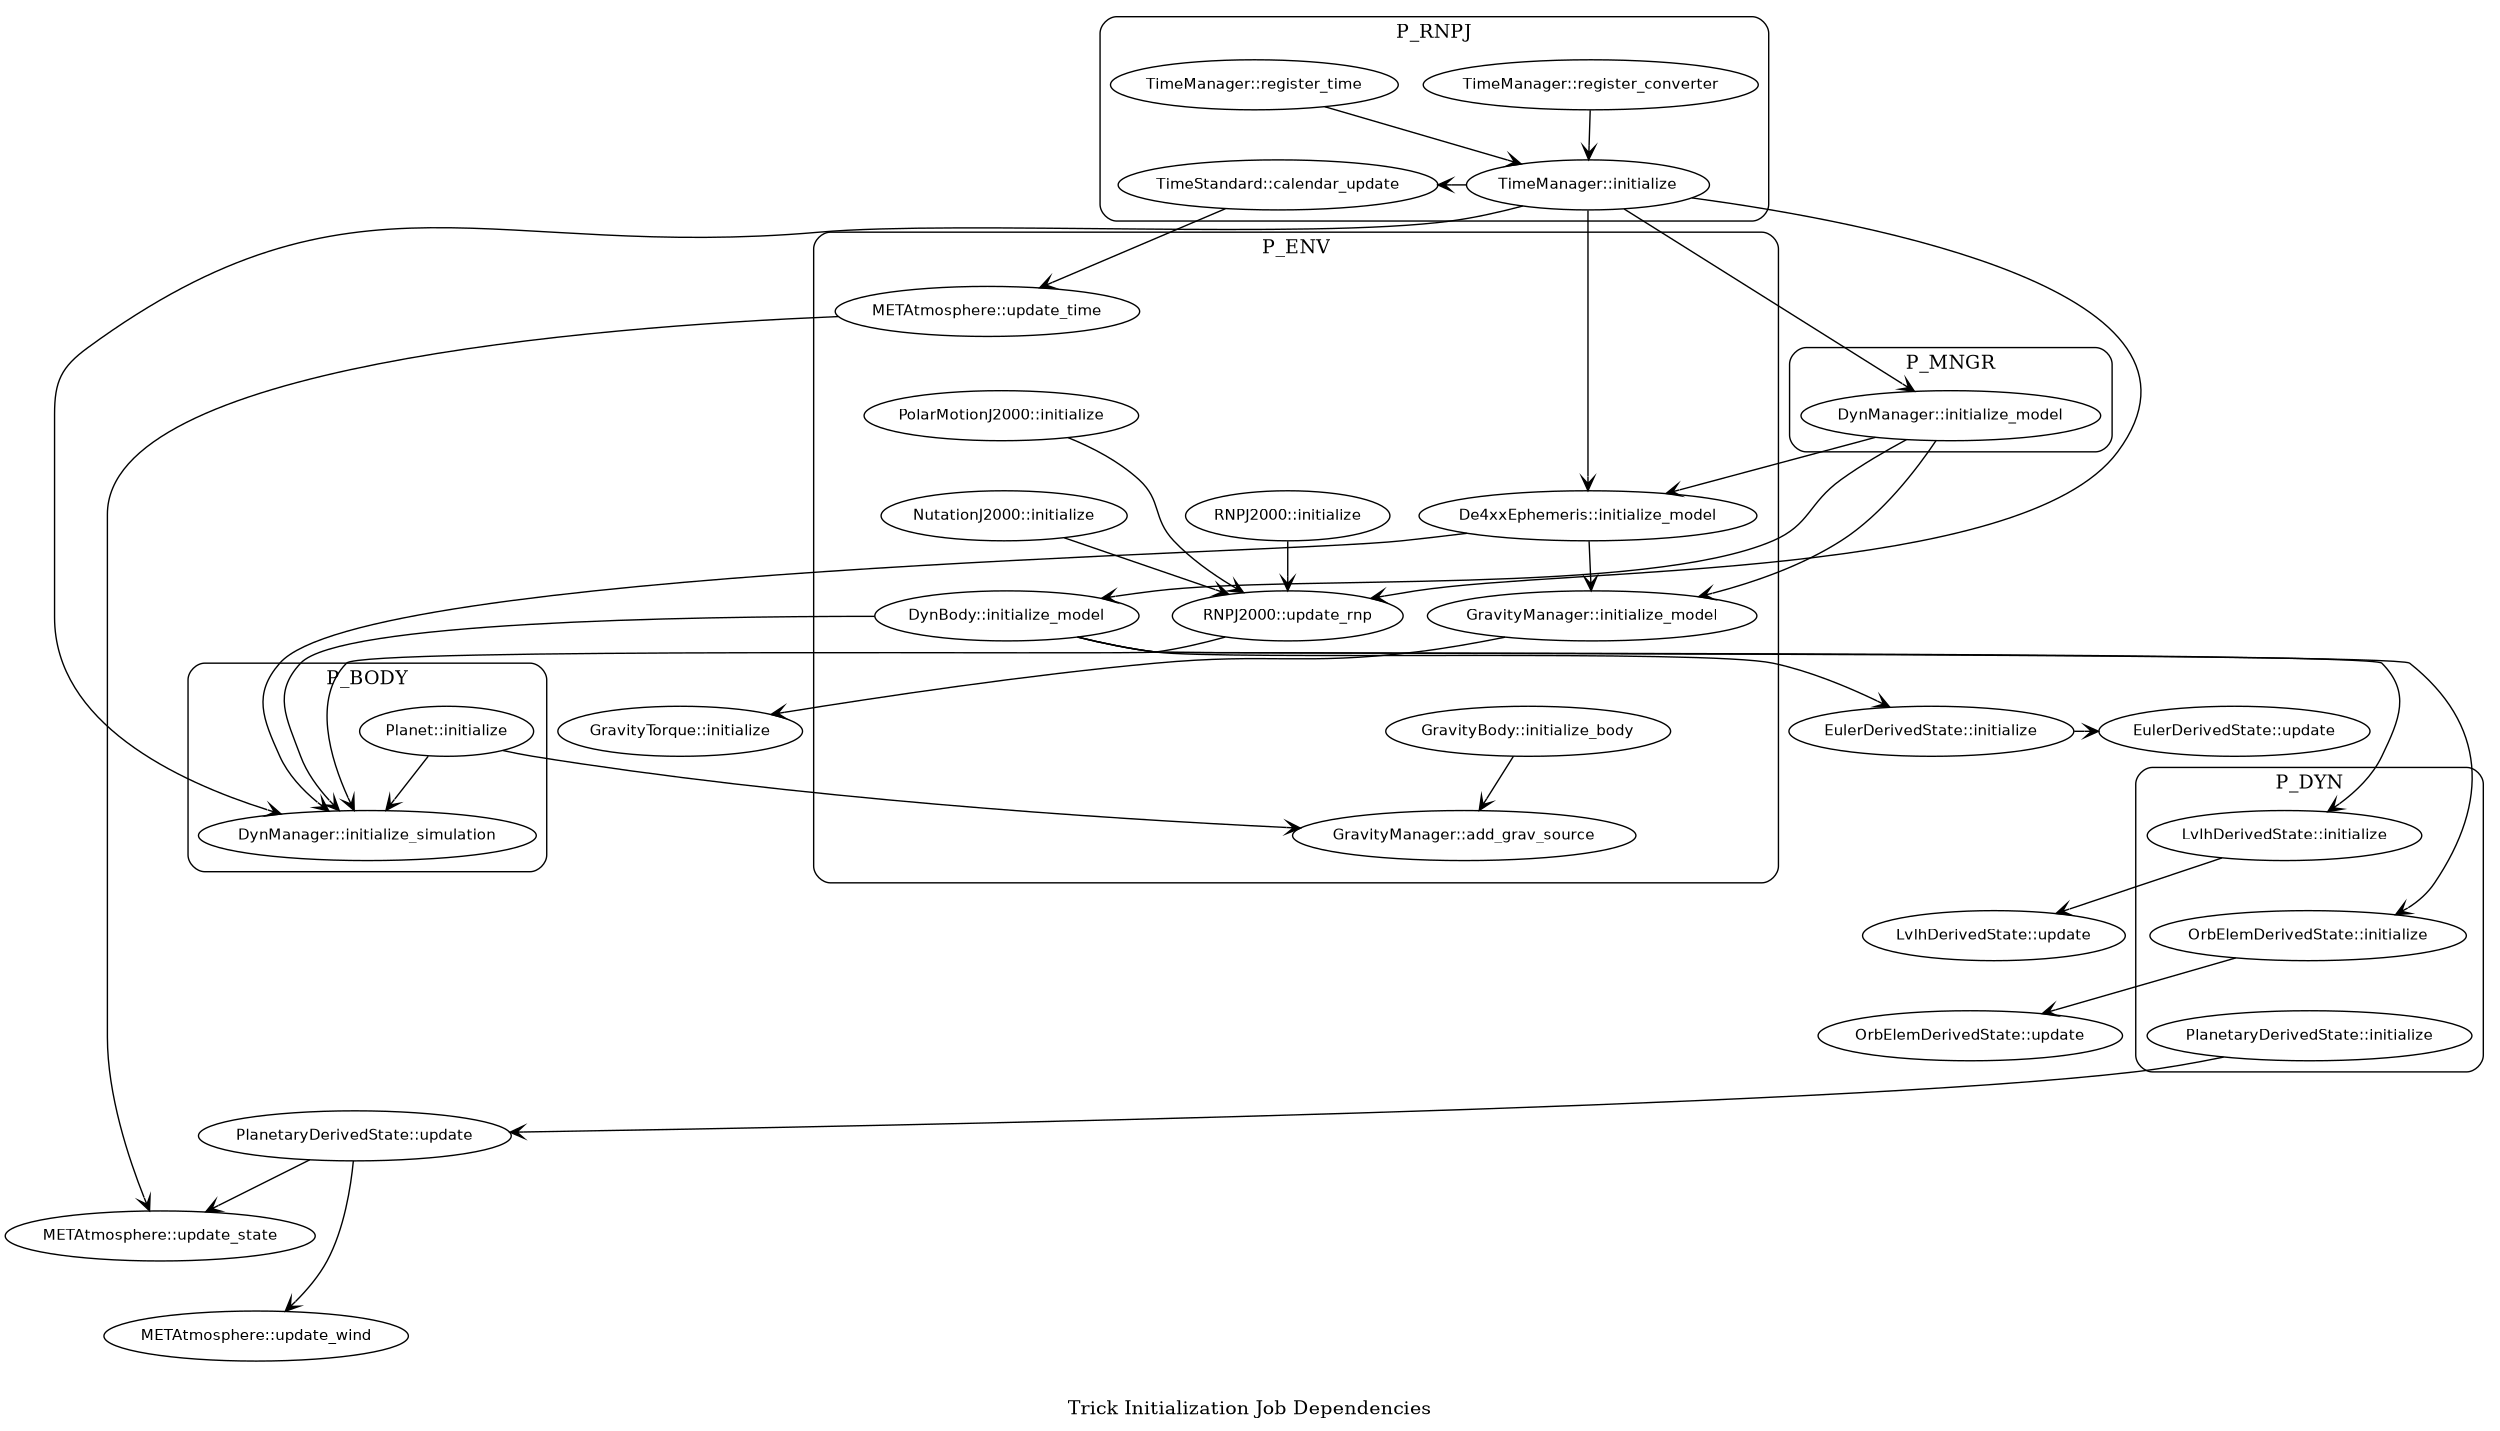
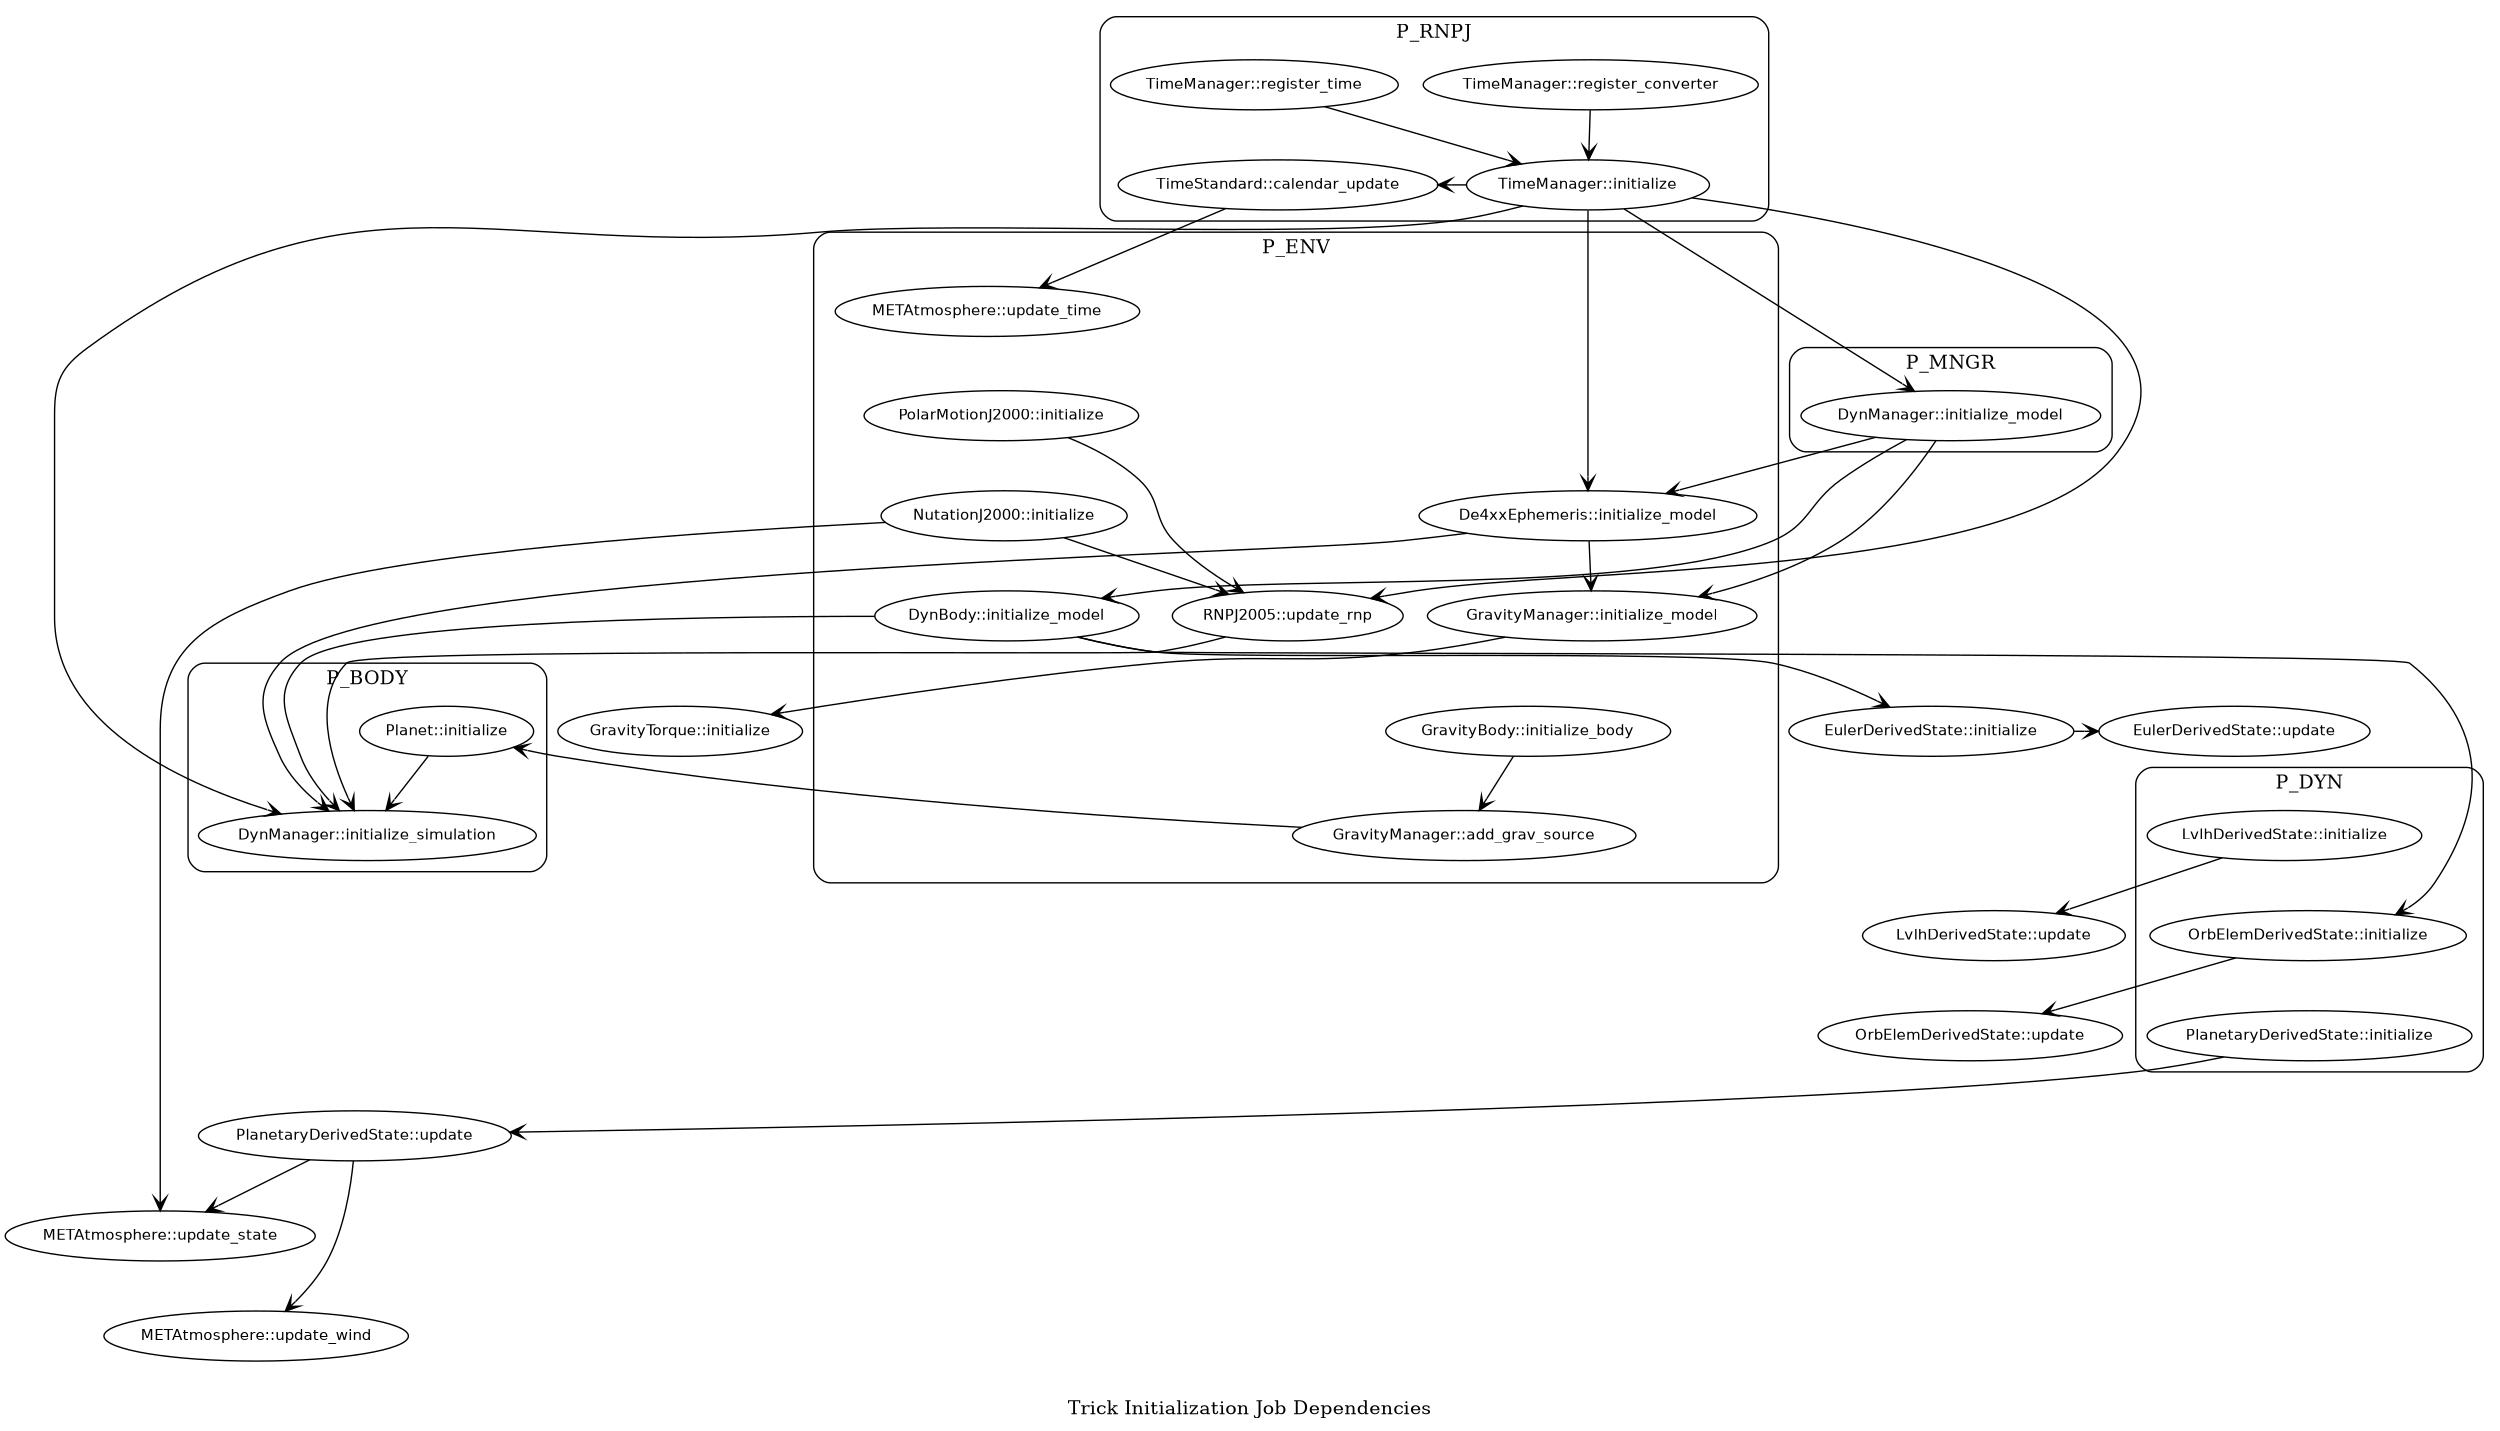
edge "METAtmosphere::update_time" -> "METAtmosphere::update_state": now "NutationJ2000::initialize" -> "METAtmosphere::update_state"
node "RNPJ2000::initialize": removed
node "RNPJ2000::update_rnp": label "RNPJ2000::update_rnp" -> "RNPJ2005::update_rnp"
edge "DynBody::initialize_model" -> "LvlhDerivedState::initialize": removed
edge "Planet::initialize" -> "GravityManager::add_grav_source": reversed
